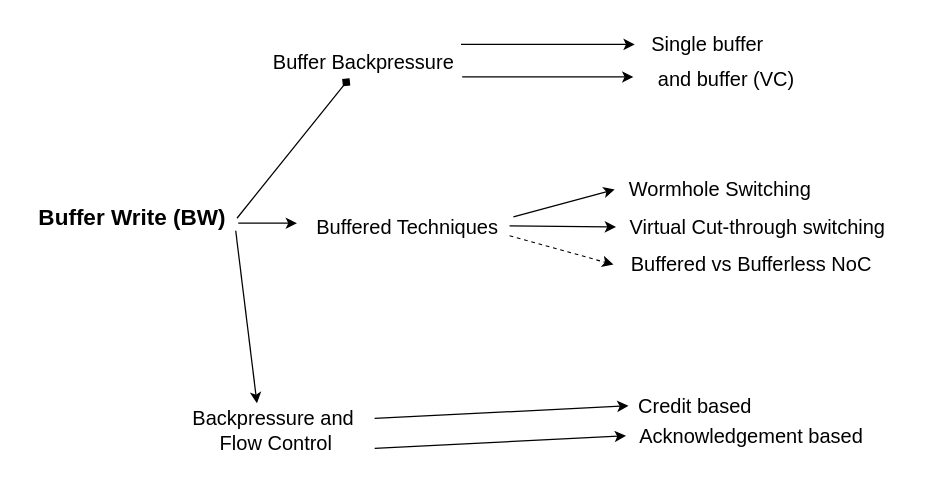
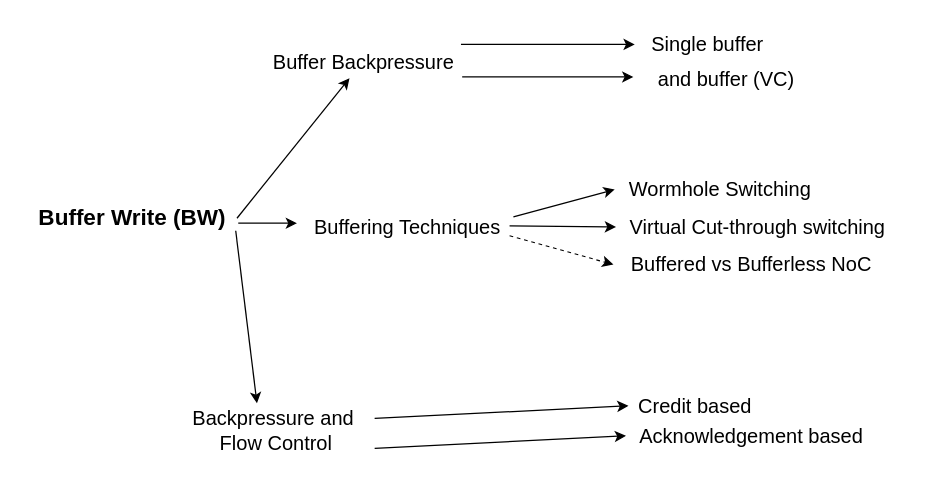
edge "Buffer Write (BW)" -> "Buffer Backpressure": arrowhead diamond -> classic
node "Buffered Techniques": label "Buffered Techniques" -> "Buffering Techniques"
